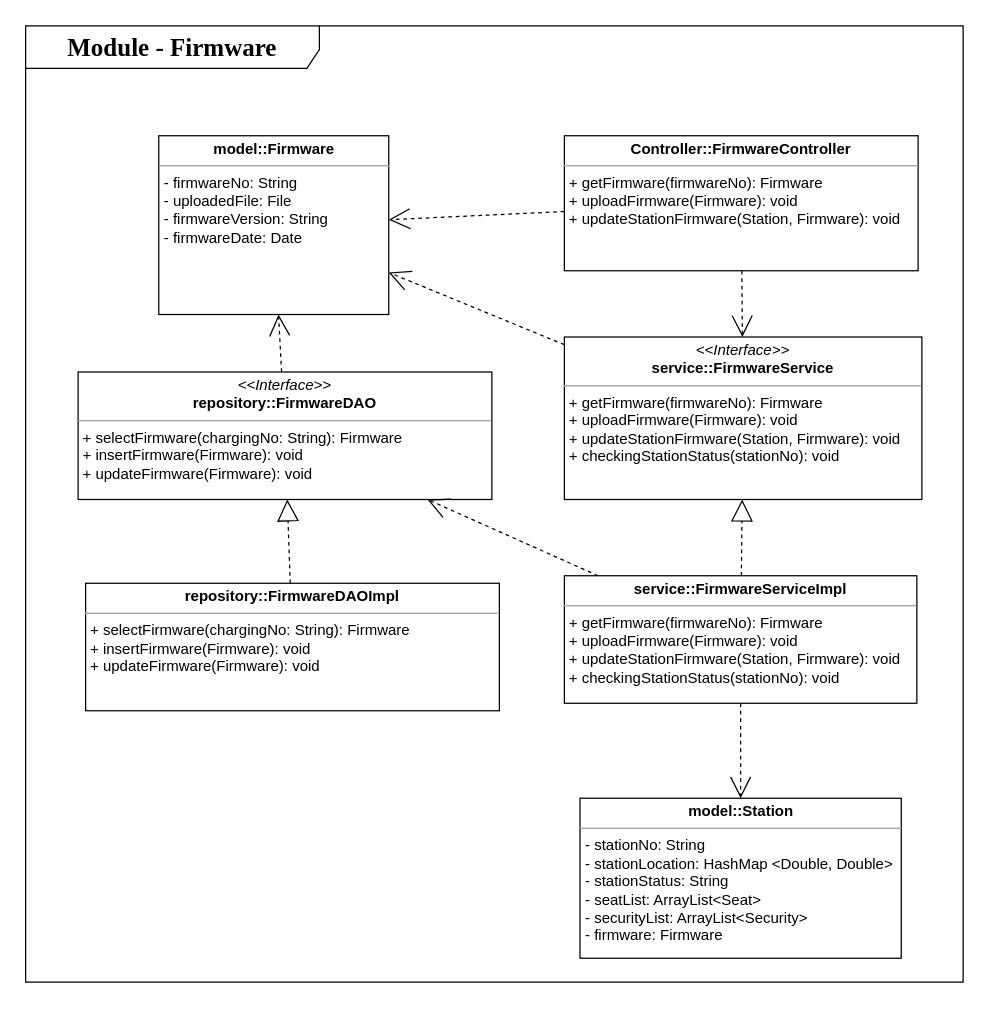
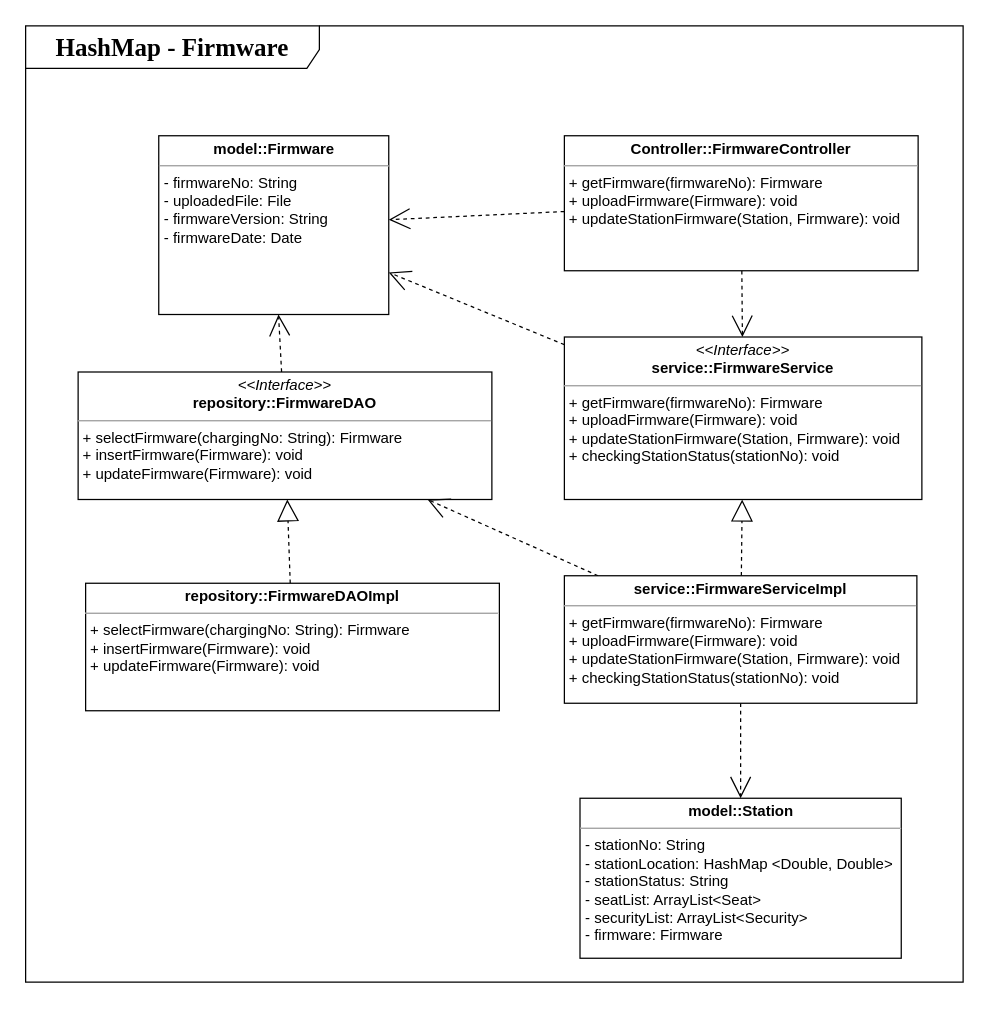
node "Module - Firmware": label "Module - Firmware" -> "HashMap - Firmware"
